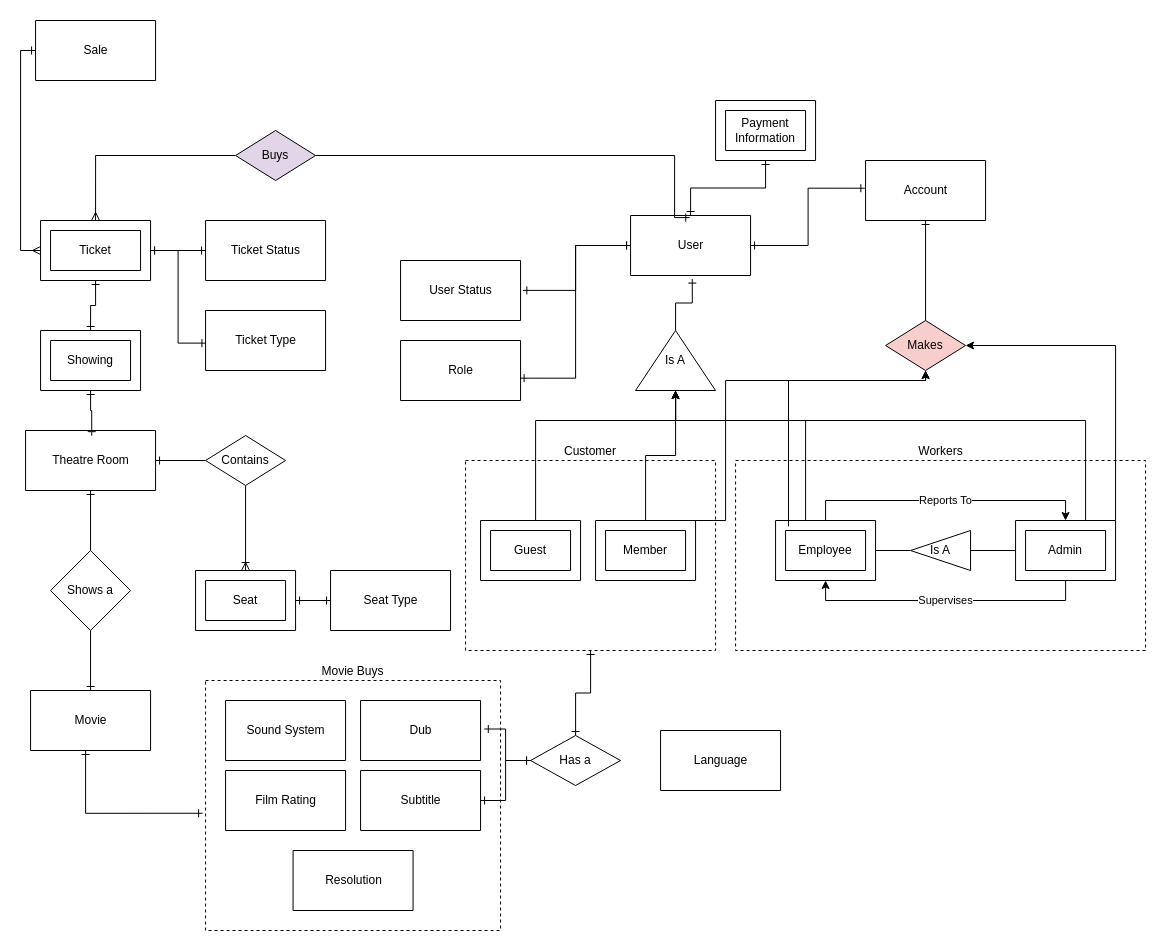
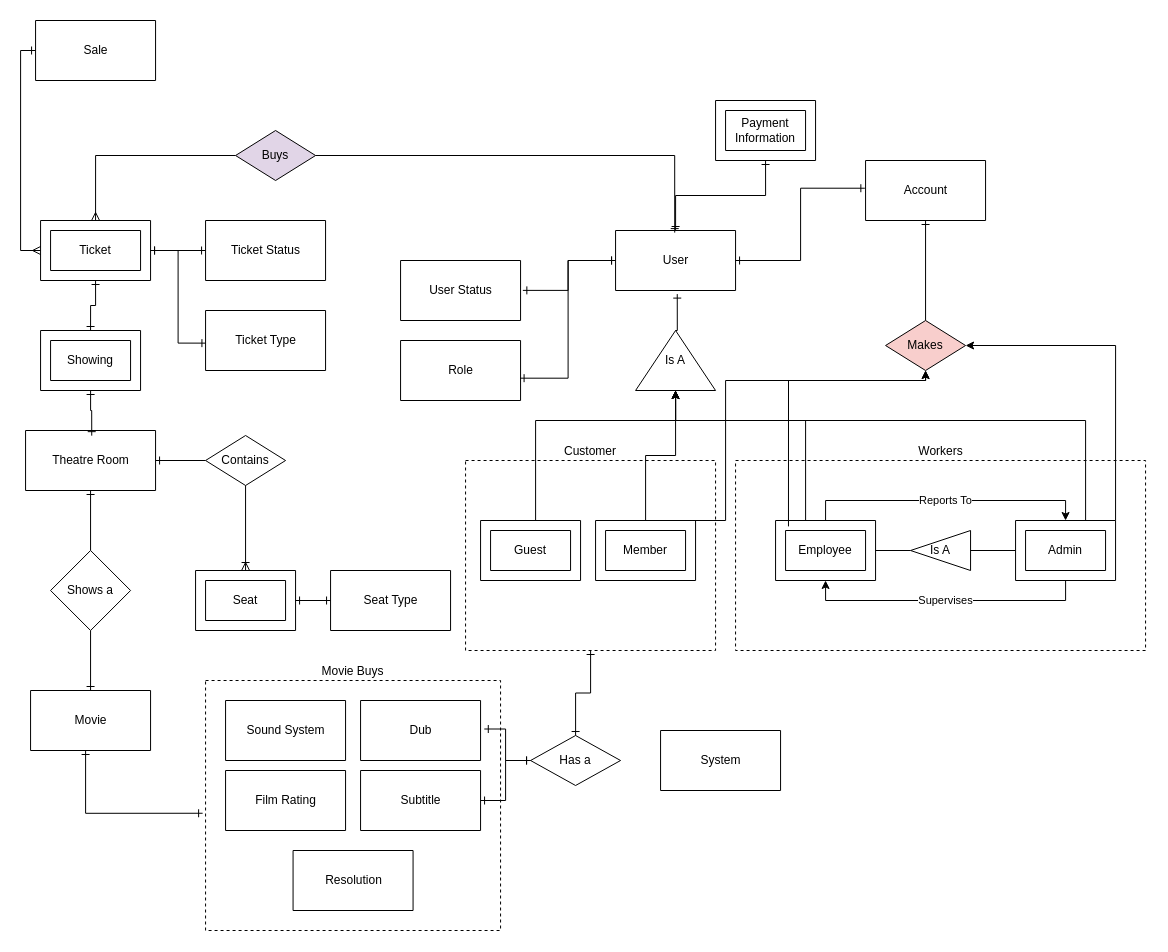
node "User": moved (691, 246) -> (676, 261)
node "Language": label "Language" -> "System"
